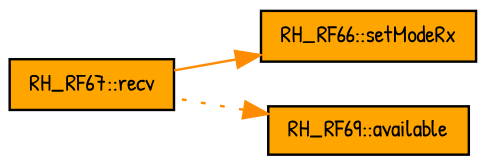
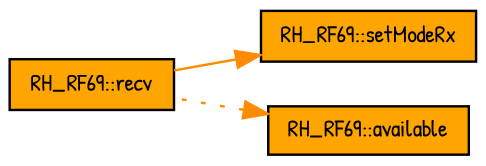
node "RH_RF66::setModeRx": label "RH_RF66::setModeRx" -> "RH_RF69::setModeRx"
node "RH_RF67::recv": label "RH_RF67::recv" -> "RH_RF69::recv"
